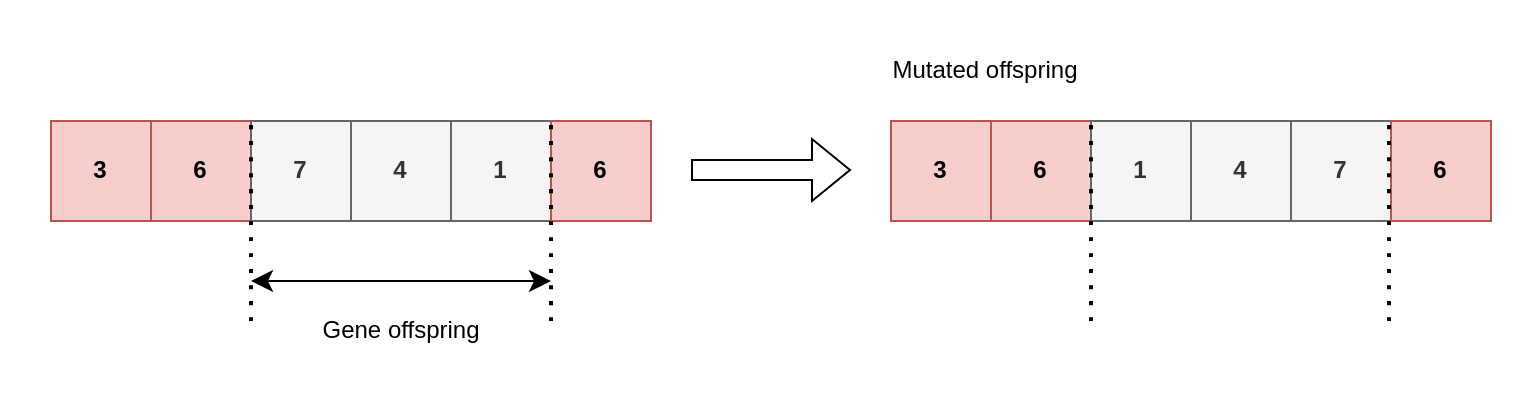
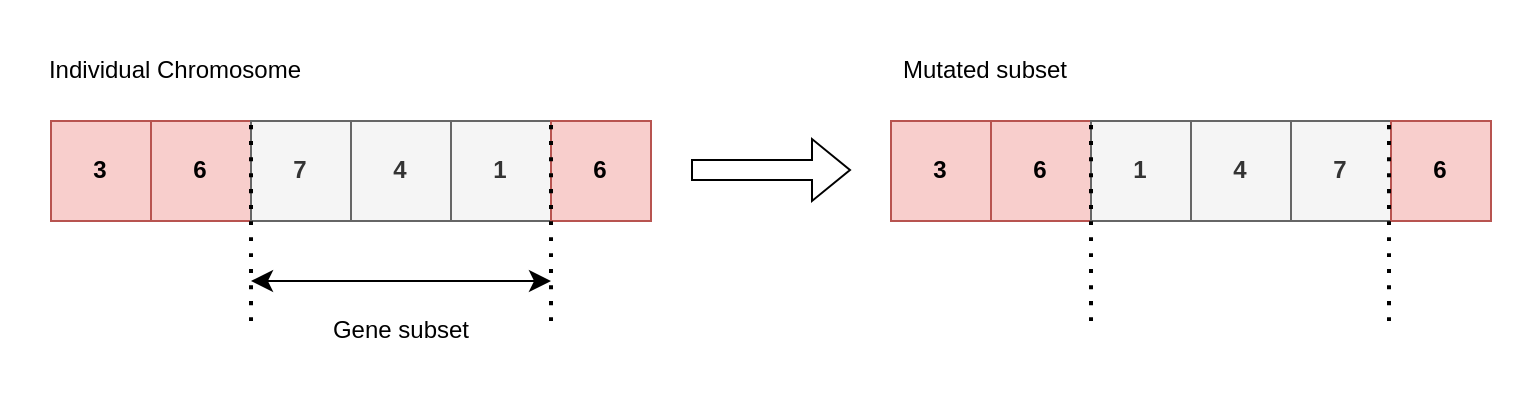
node "Individual Chromosome": added
node "Mutated offspring": label "Mutated offspring" -> "Mutated subset"
node "Gene offspring": label "Gene offspring" -> "Gene subset"
